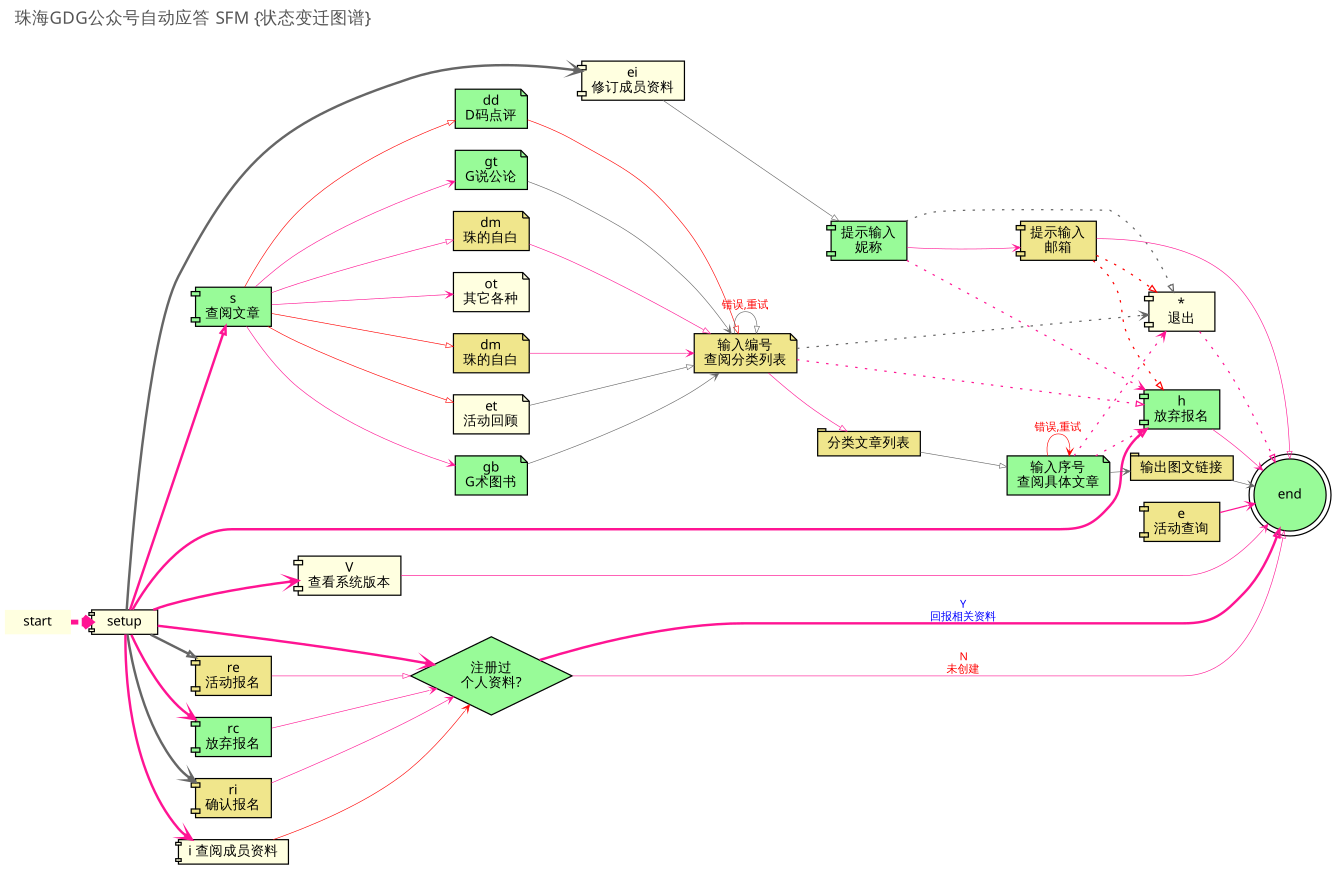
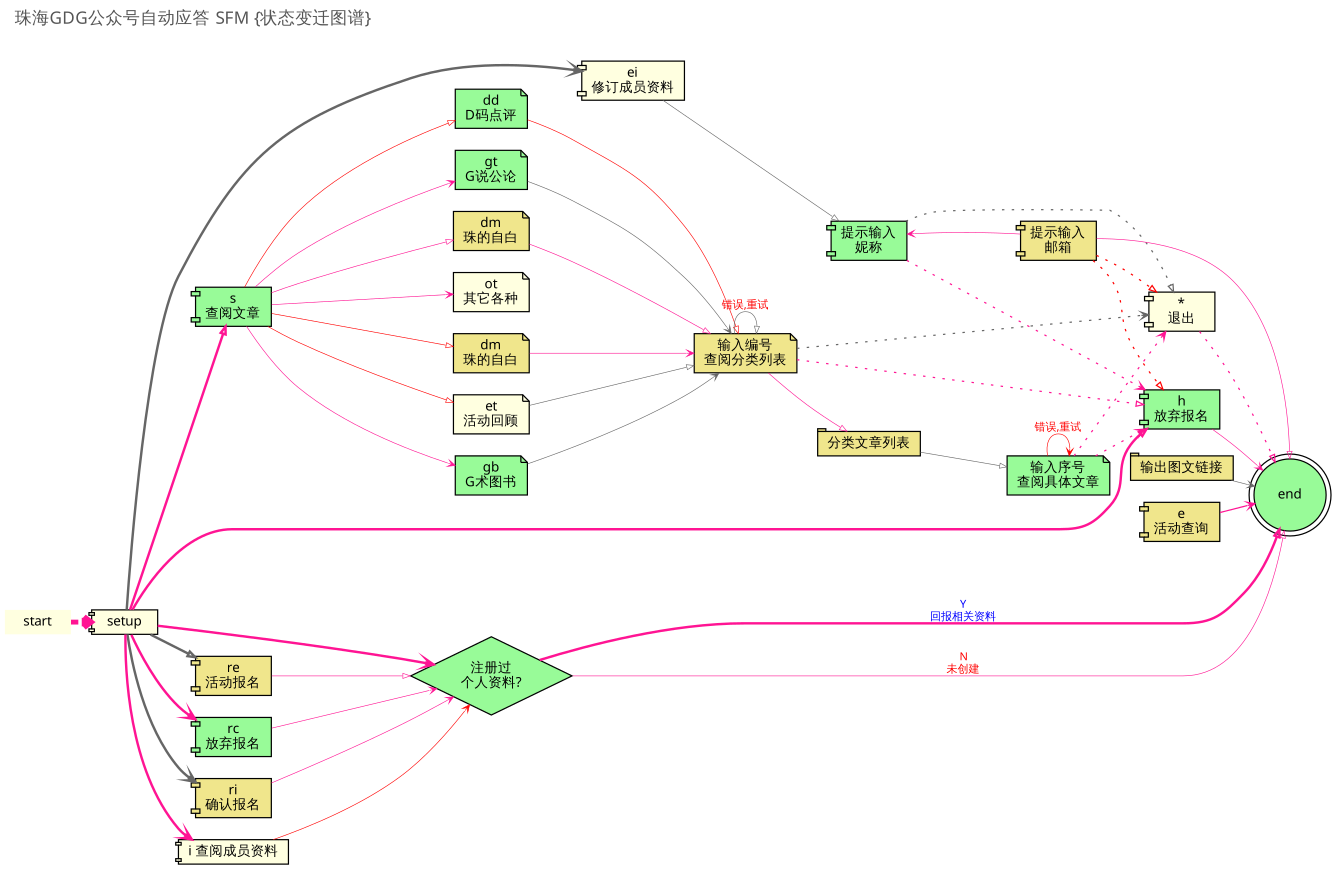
edge "提示输入 妮称" -> "提示输入 邮箱": reversed
edge "输入序号 查阅具体文章" -> "输出图文链接": removed
node "V 查看系统版本": removed
